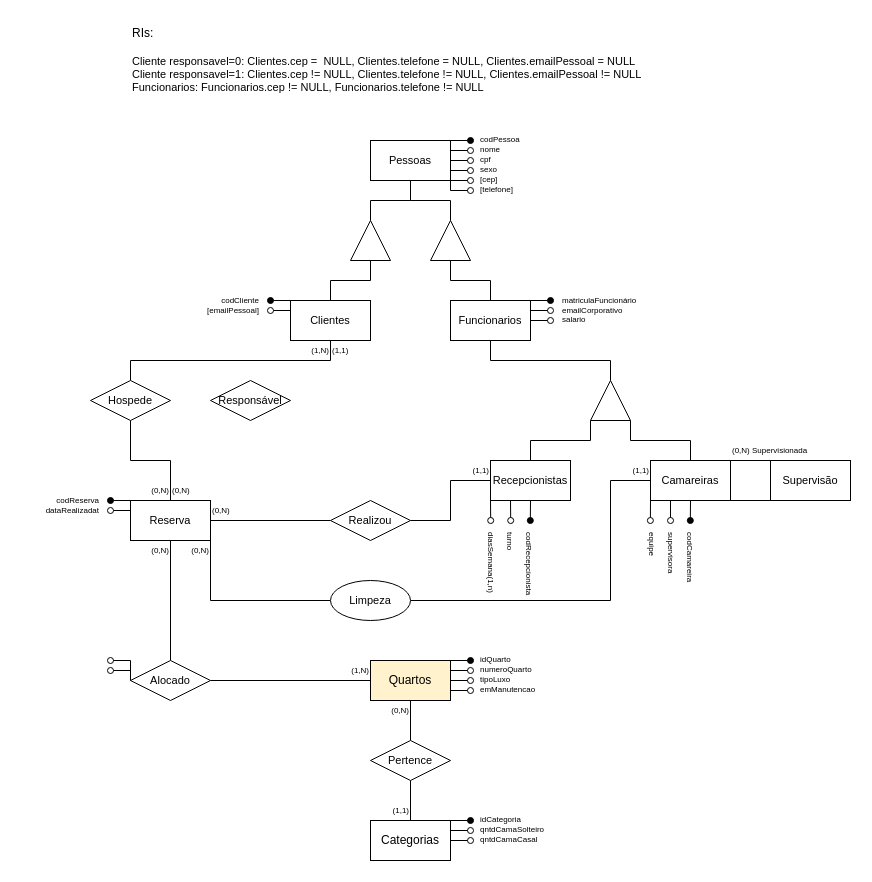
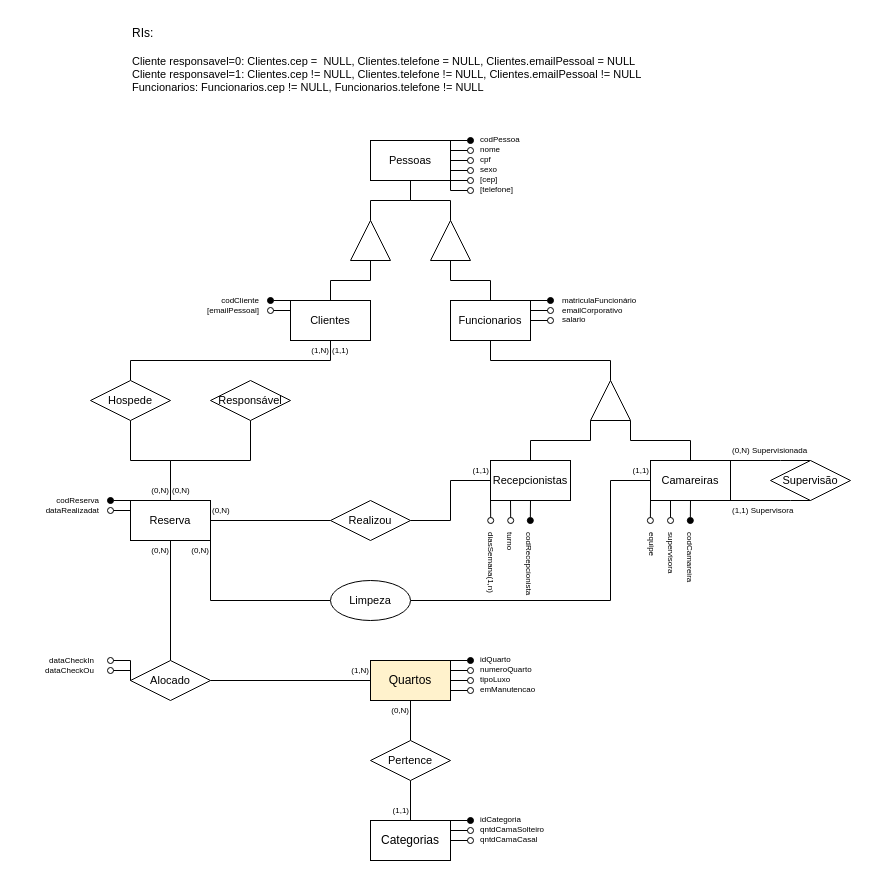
edge "Responsável" -- "Reserva": added
node "Supervisão": shape rectangle -> diamond
node "(1,1) Supervisora": added
node "dataCheckIn dataCheckOu": added
